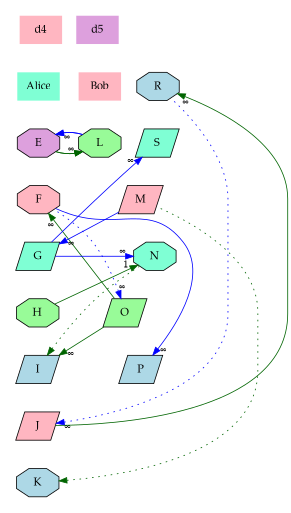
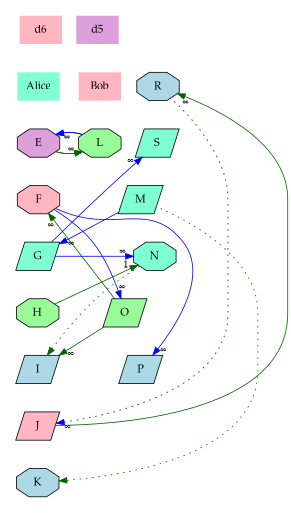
node "d4": label "d4" -> "d6"
node "M": fillcolor lightpink -> aquamarine
edge "F" -> "O": style dotted -> solid
